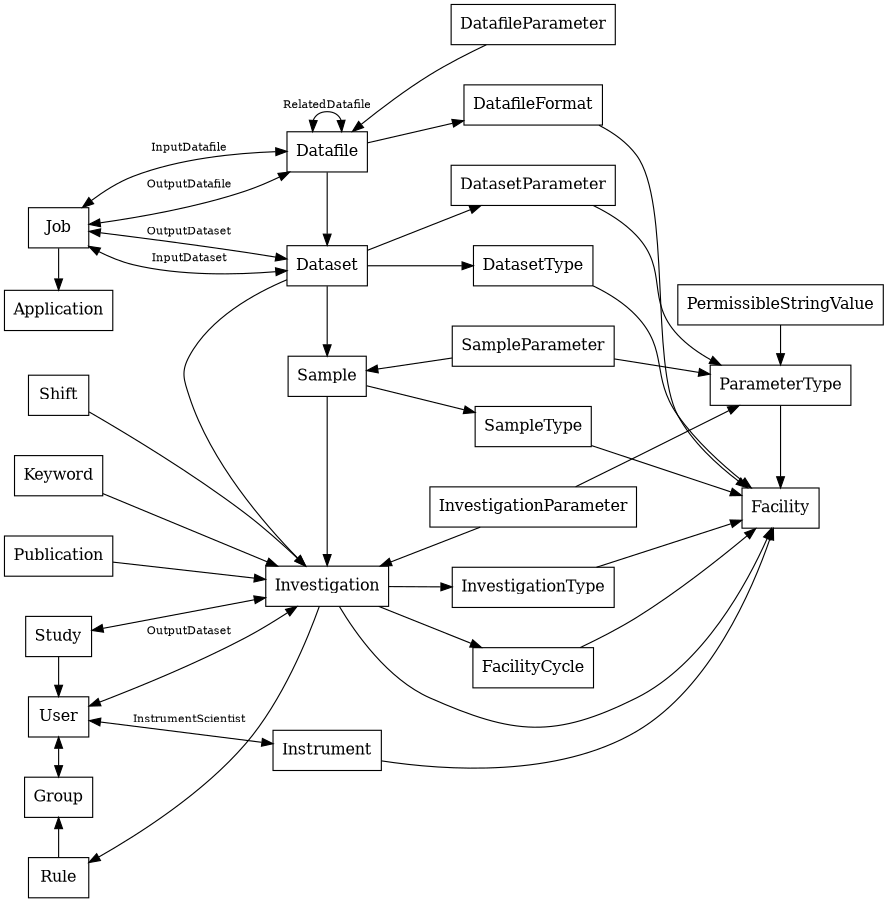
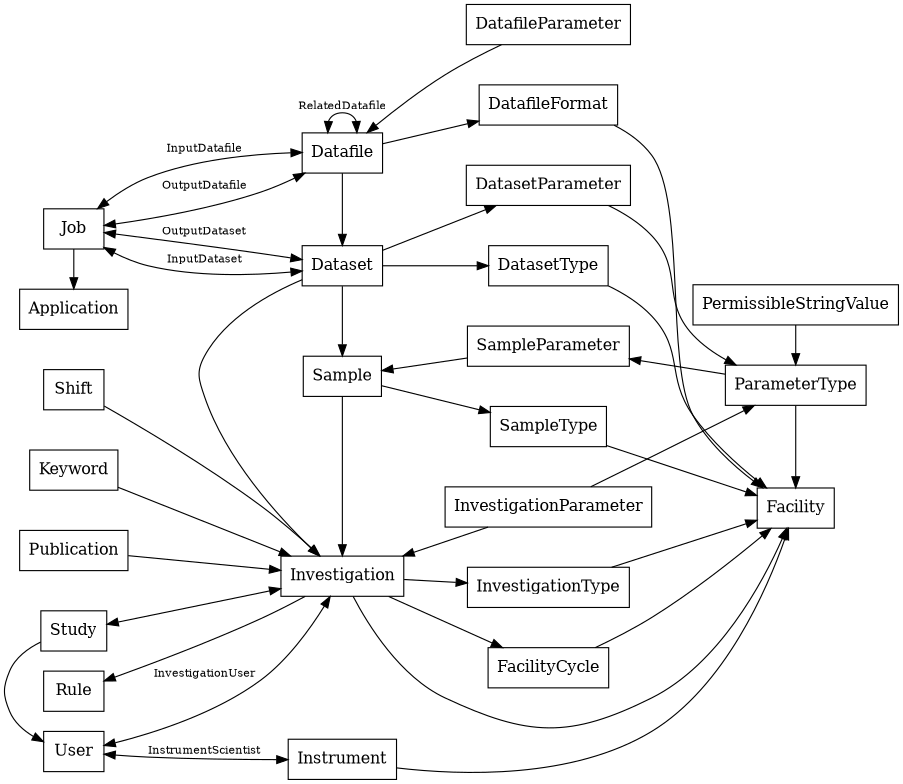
edge "SampleParameter" -> "ParameterType": reversed
edge "Investigation" -- "User": label "OutputDataset" -> "InvestigationUser"
node "Group": removed
